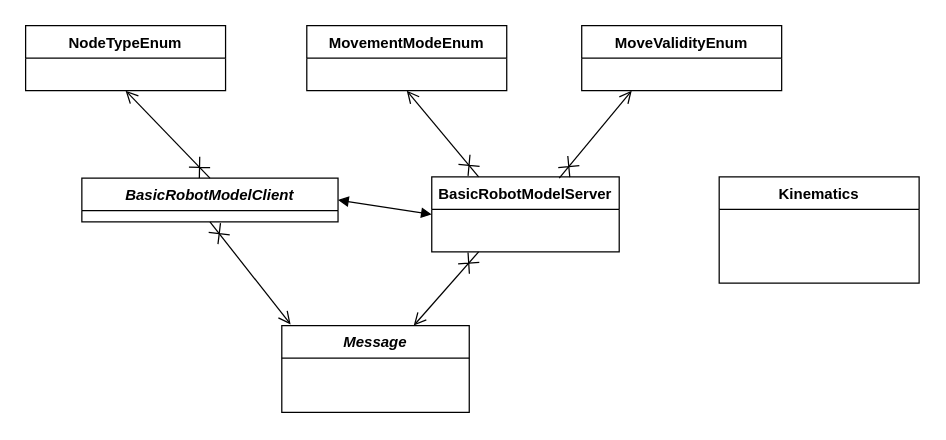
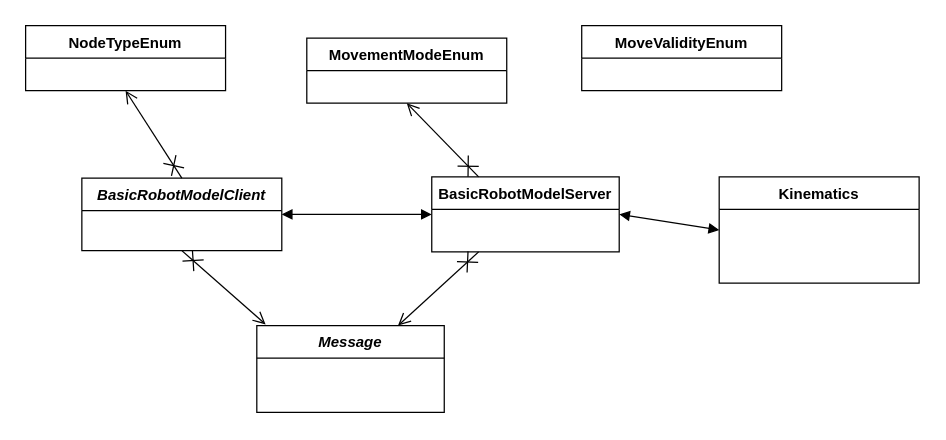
node "MovementModeEnum": moved (407, 58) -> (407, 71)
edge "MoveValidityEnum" -- "BasicRobotModelServer": removed
node "BasicRobotModelClient": size 256x44 -> 200x73
edge "BasicRobotModelServer" -- "Kinematics": added
node "Message": moved (376, 369) -> (351, 369)
